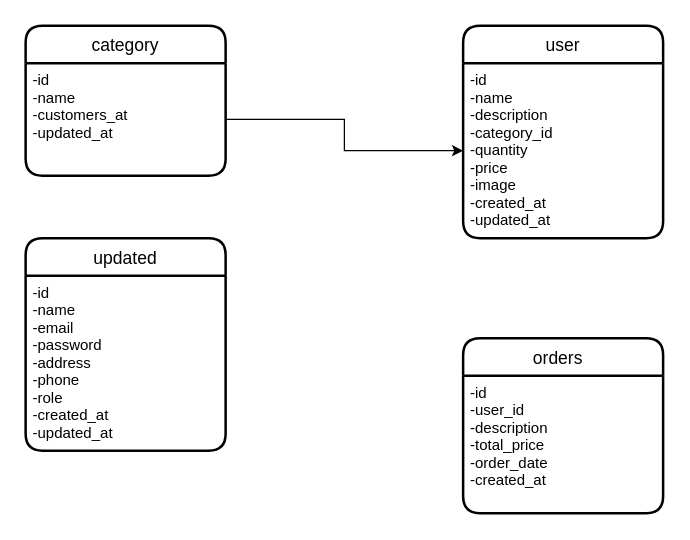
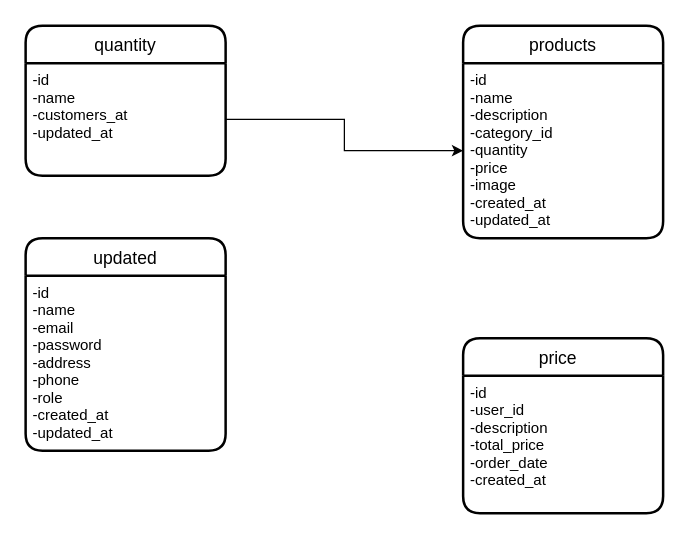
node "category": label "category" -> "quantity"
node "user": label "user" -> "products"
node "orders": label "orders" -> "price"
